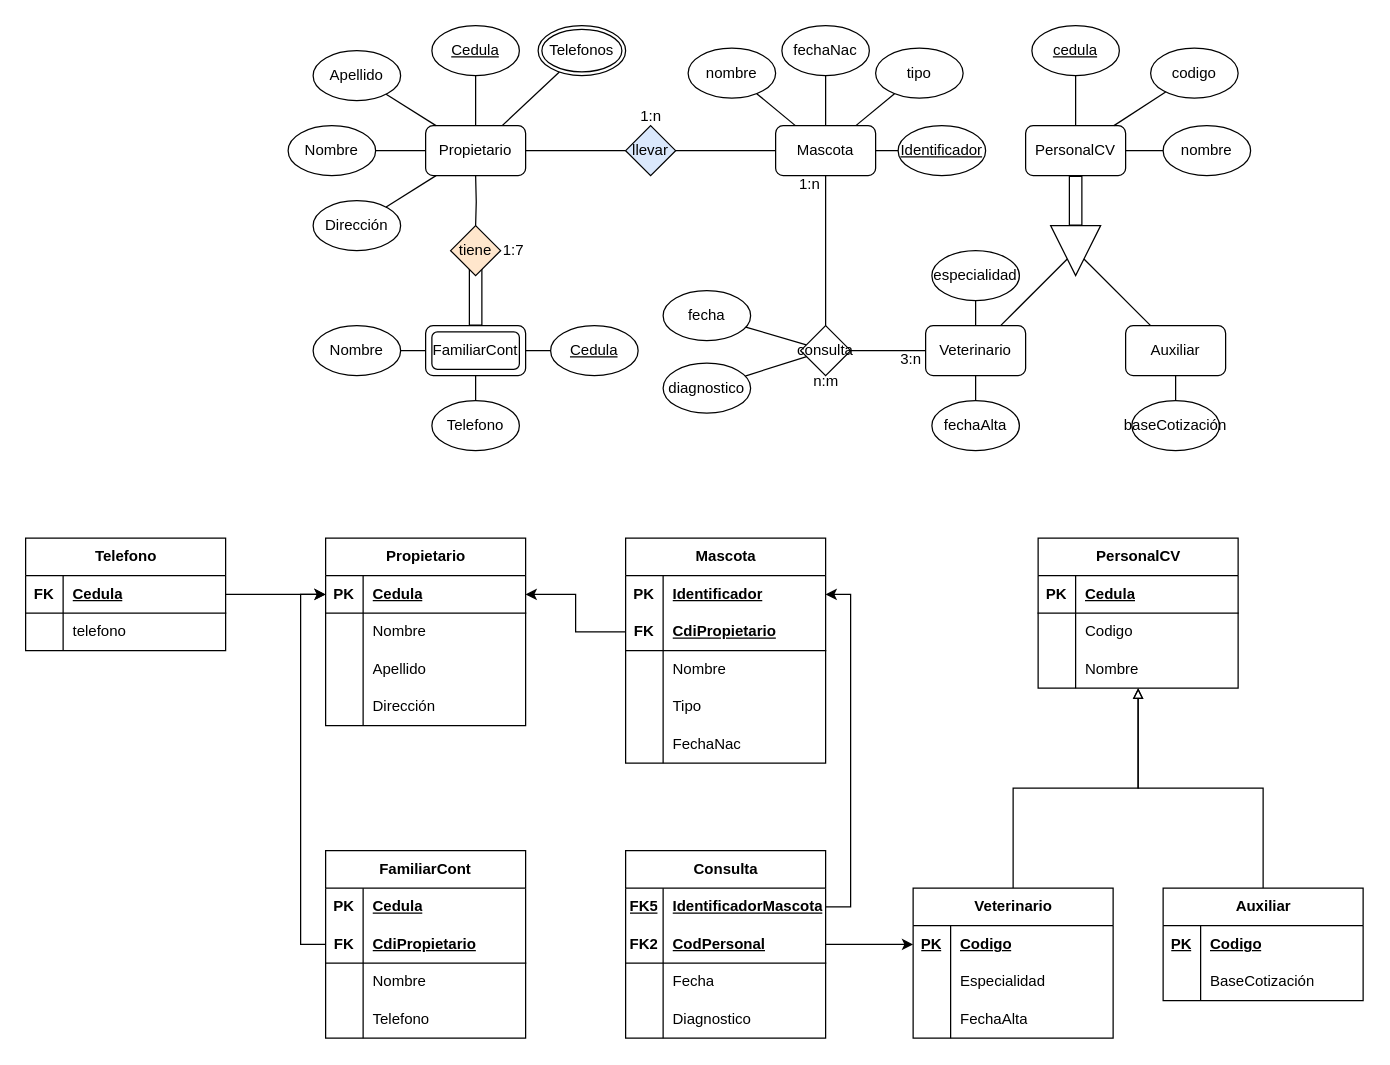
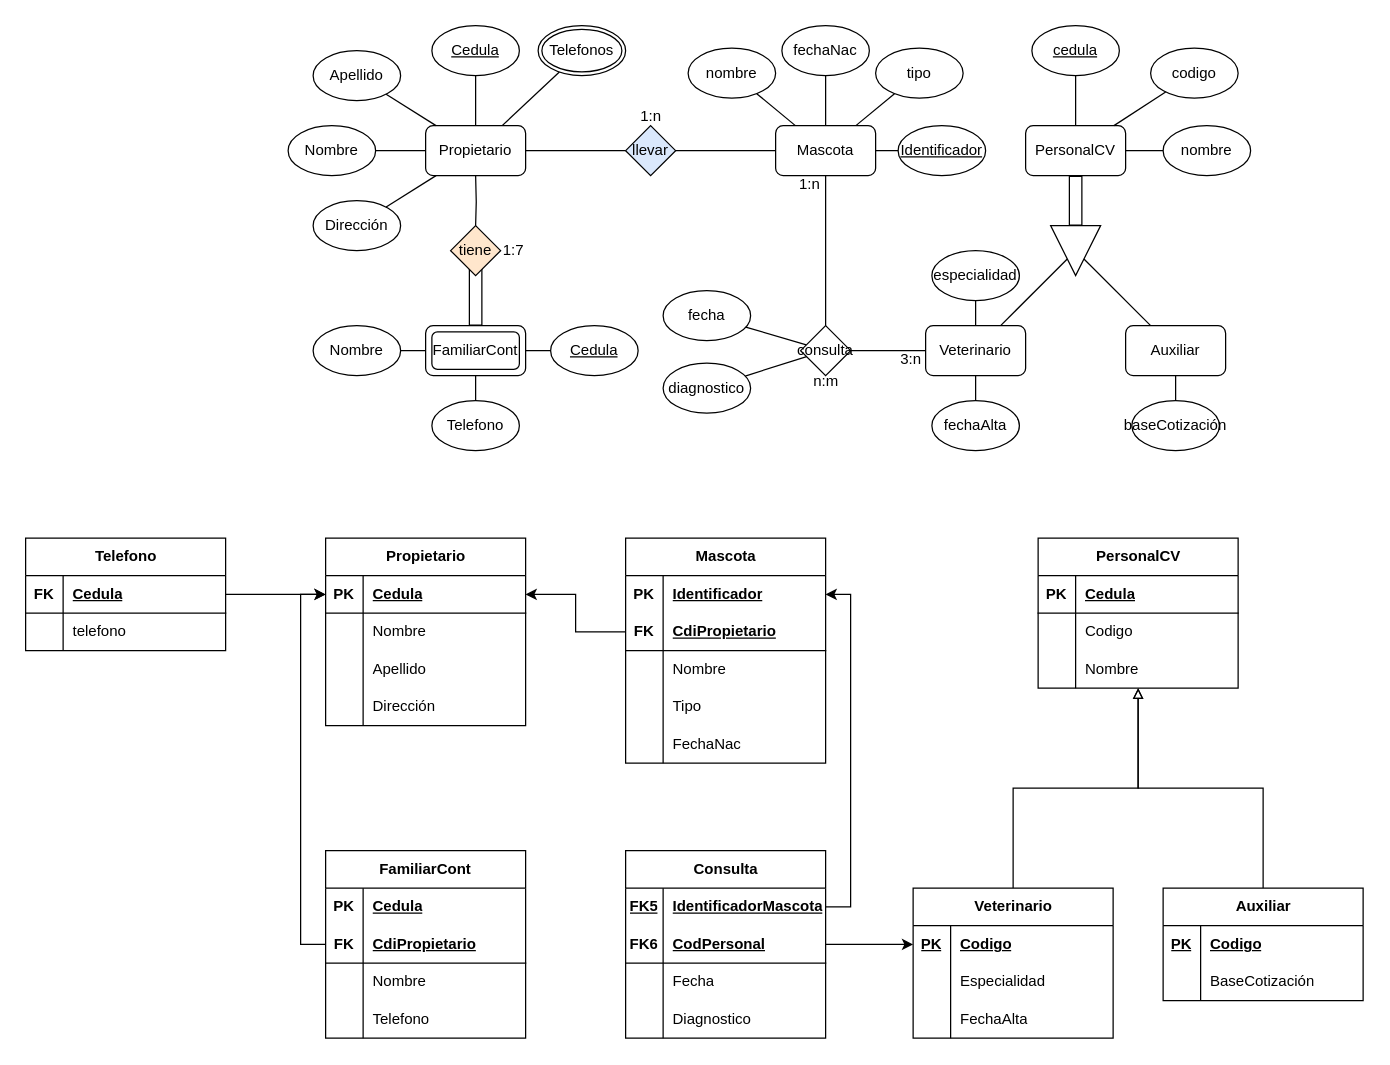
node "FK2": label "FK2" -> "FK6"
